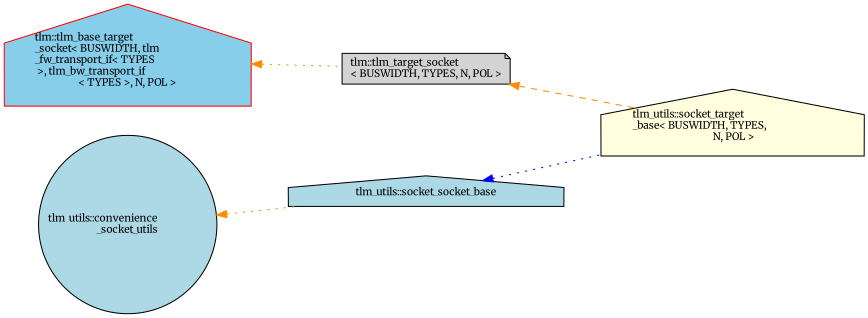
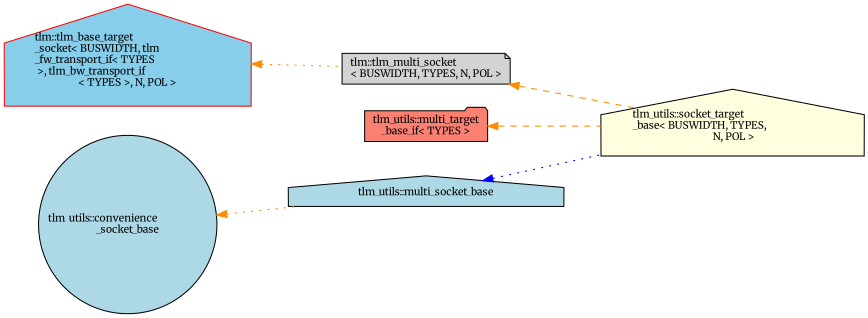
node "tlm::tlm_target_socket < BUSWIDTH, TYPES, N, POL >": label "tlm::tlm_target_socket < BUSWIDTH, TYPES, N, POL >" -> "tlm::tlm_multi_socket < BUSWIDTH, TYPES, N, POL >"
node "tlm_utils::multi_target _base_if< TYPES >": added
node "tlm_utils::socket_socket_base": label "tlm_utils::socket_socket_base" -> "tlm_utils::multi_socket_base"
node "tlm_utils::convenience _socket_utils": label "tlm_utils::convenience _socket_utils" -> "tlm_utils::convenience _socket_base"
